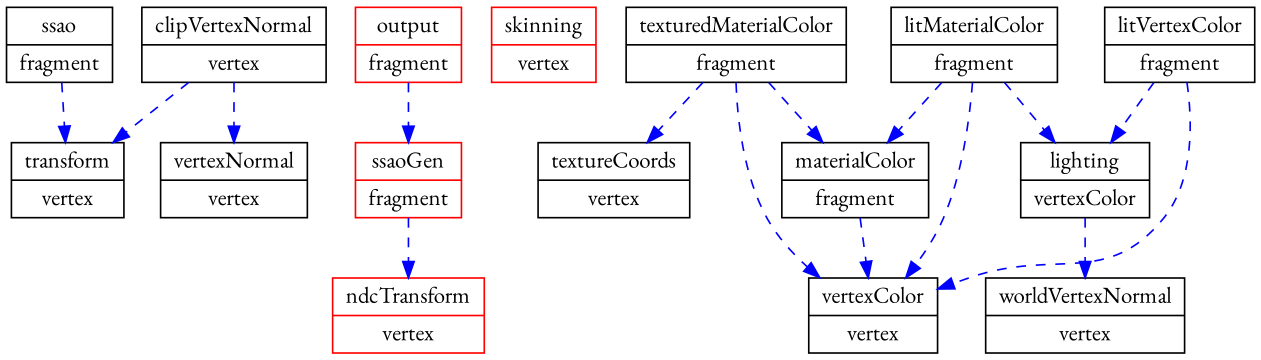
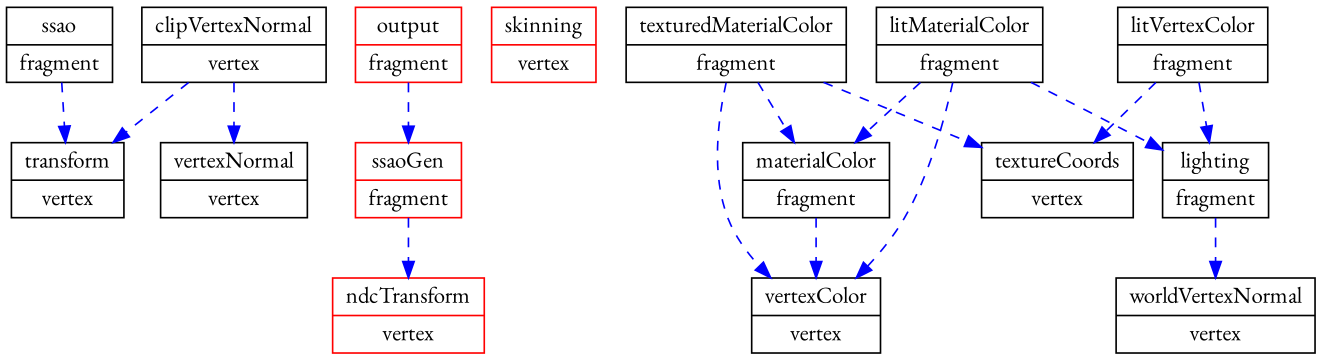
node "lighting": text "vertexColor" -> "fragment"
edge "litVertexColor" -> "vertexColor": now "litVertexColor" -> "textureCoords"
